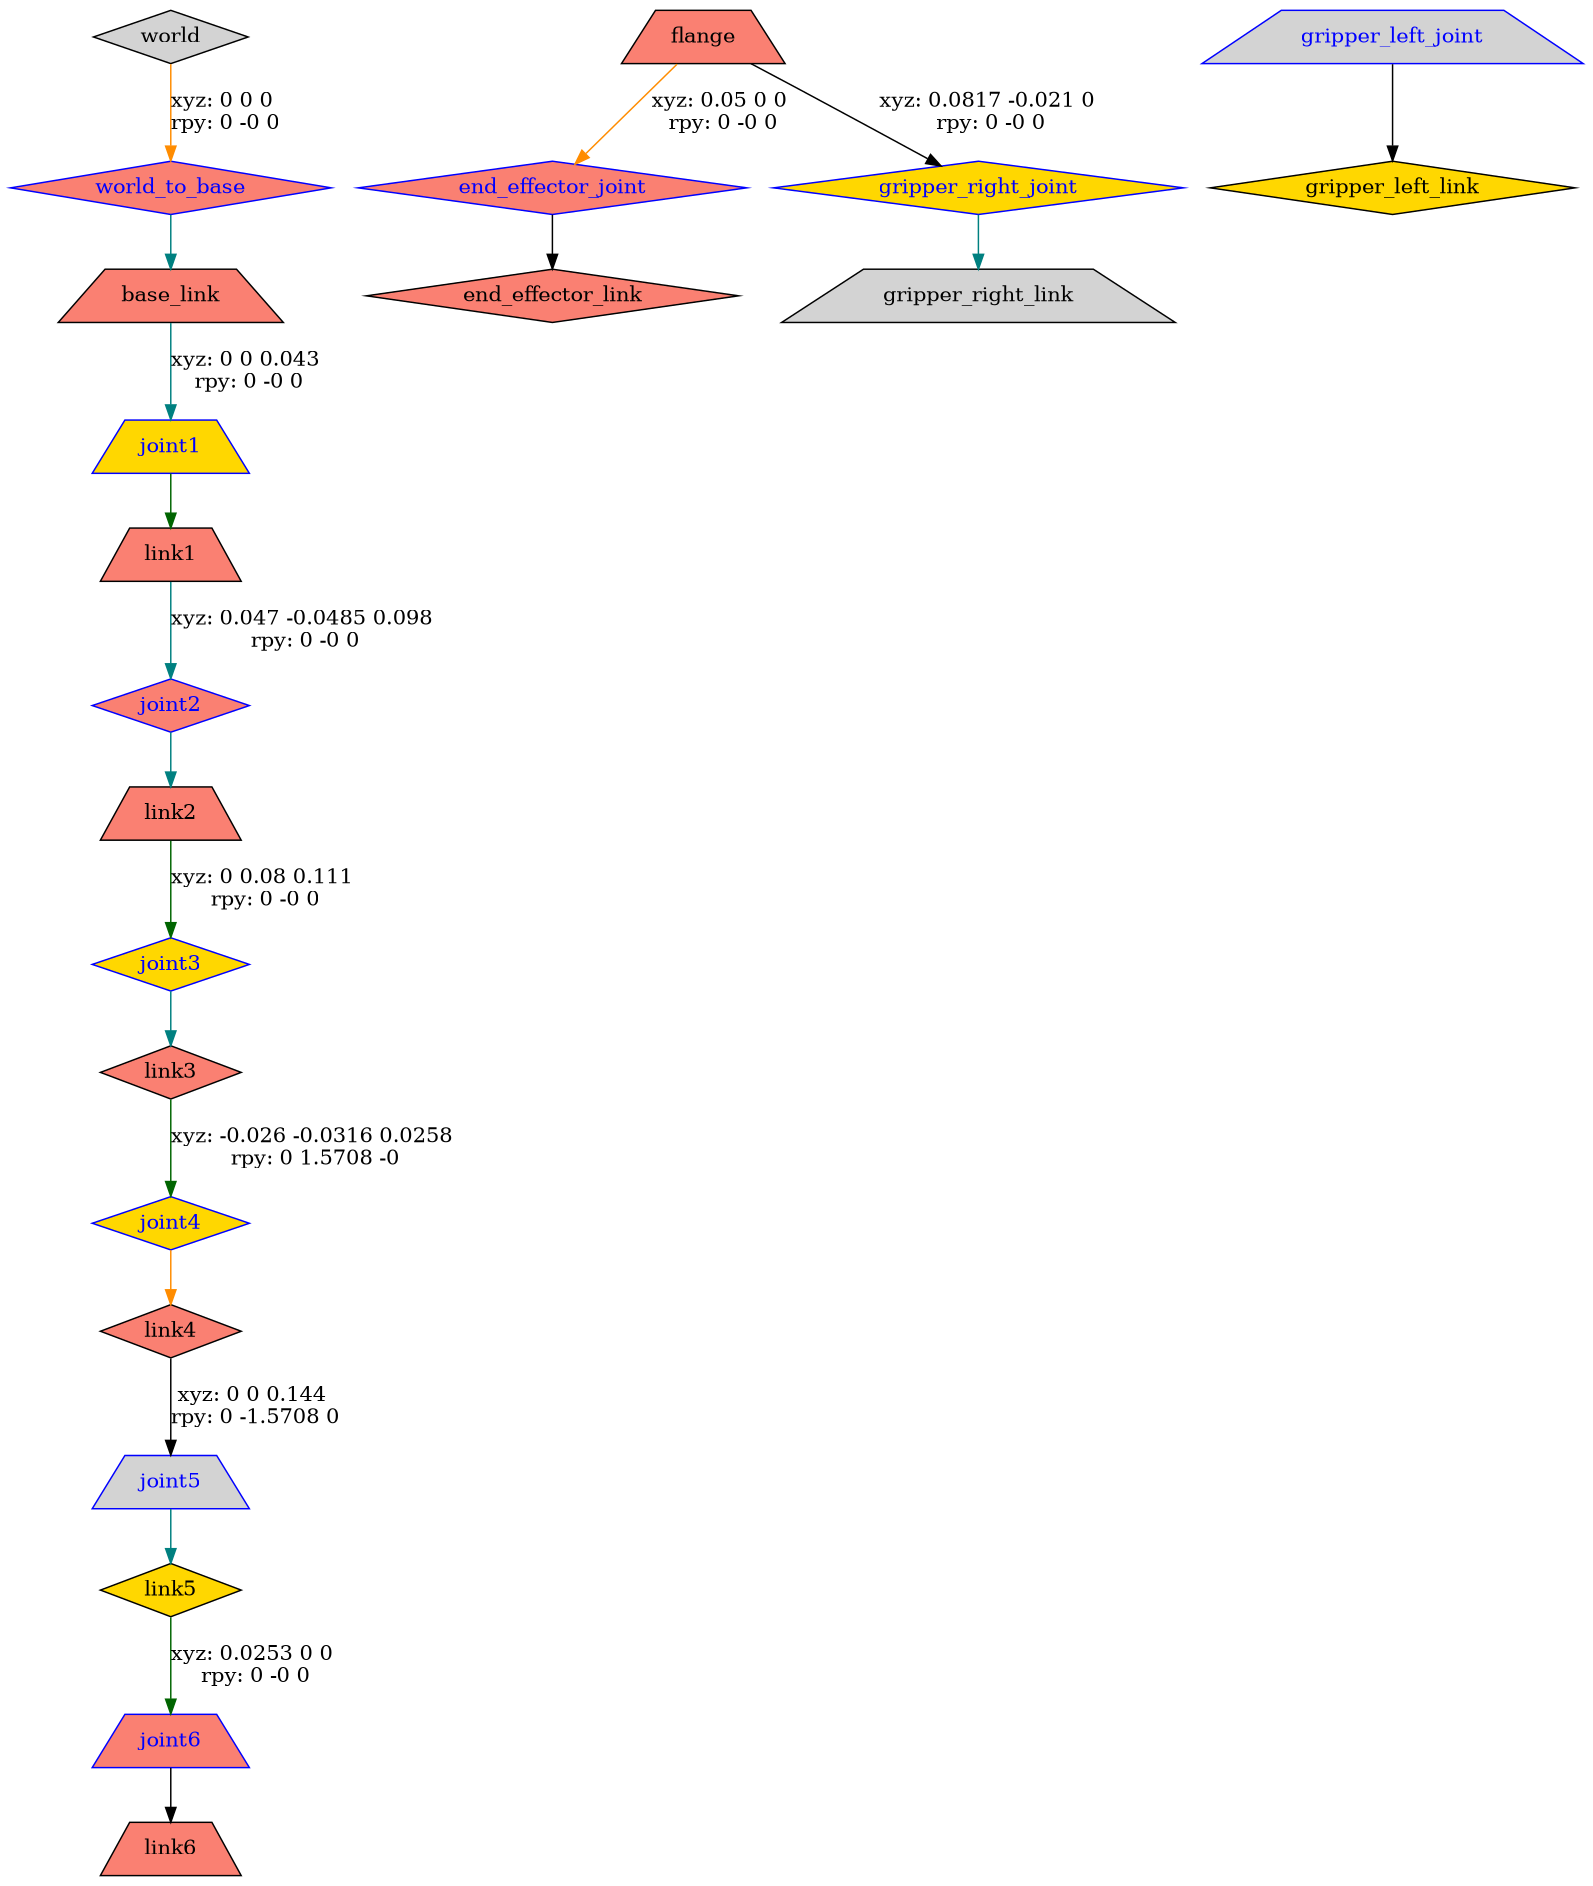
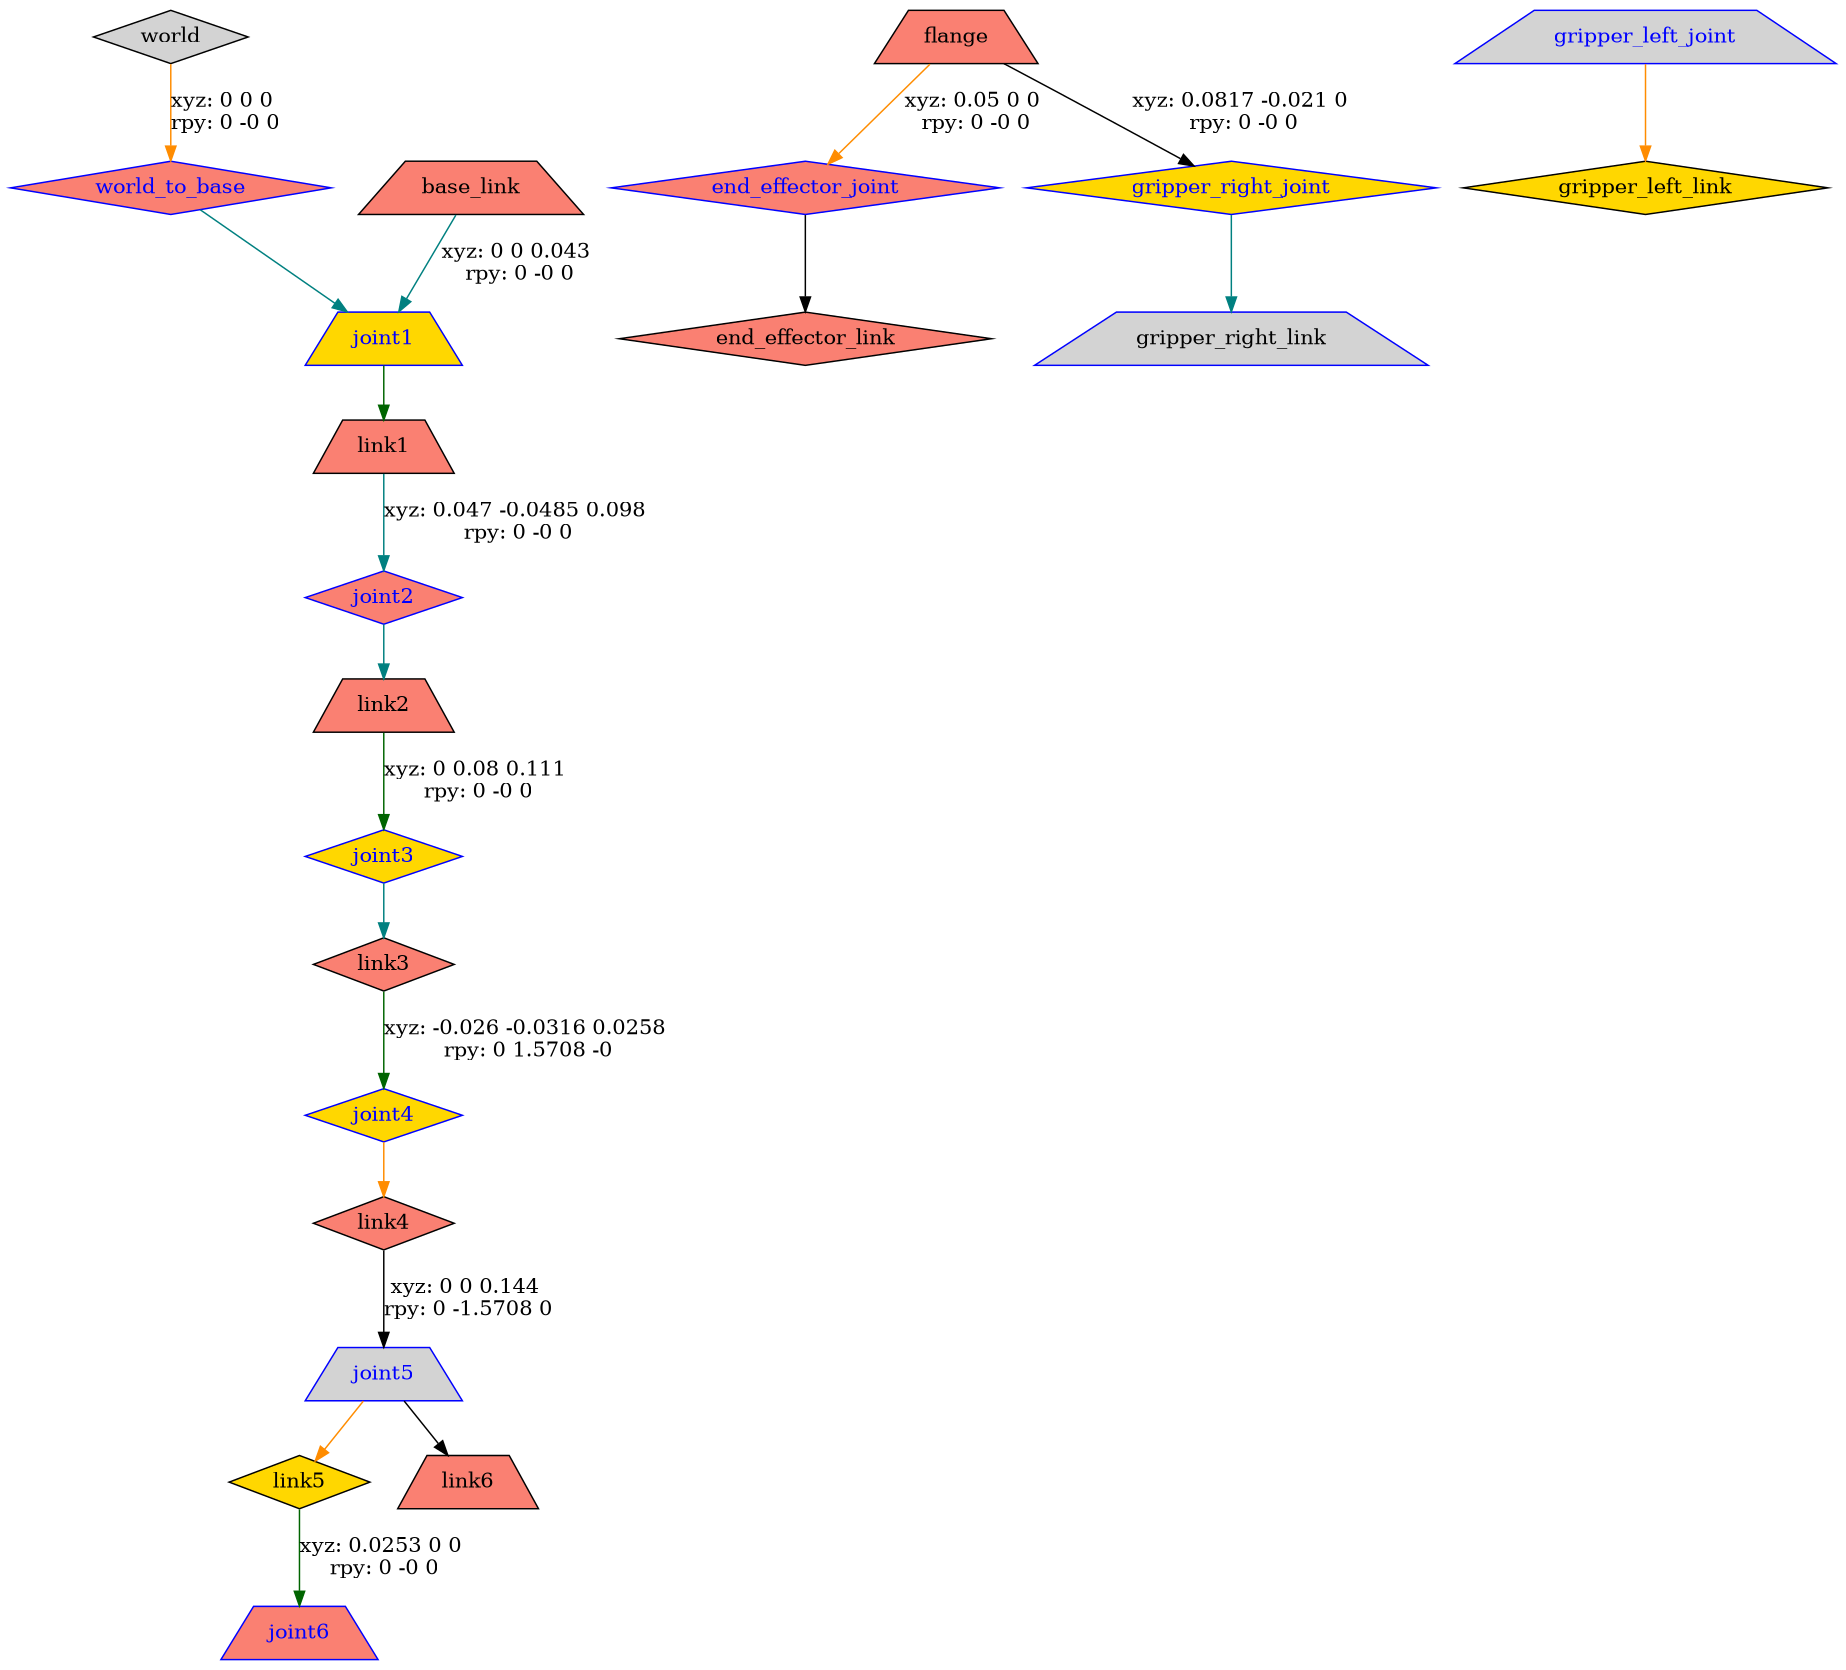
edge "gripper_left_joint" -> "gripper_left_link": color black -> darkorange
edge "world_to_base" -> "base_link": now "world_to_base" -> "joint1"
node "gripper_right_link": color black -> blue
edge "joint5" -> "link5": color teal -> darkorange
edge "joint6" -> "link6": now "joint5" -> "link6"
